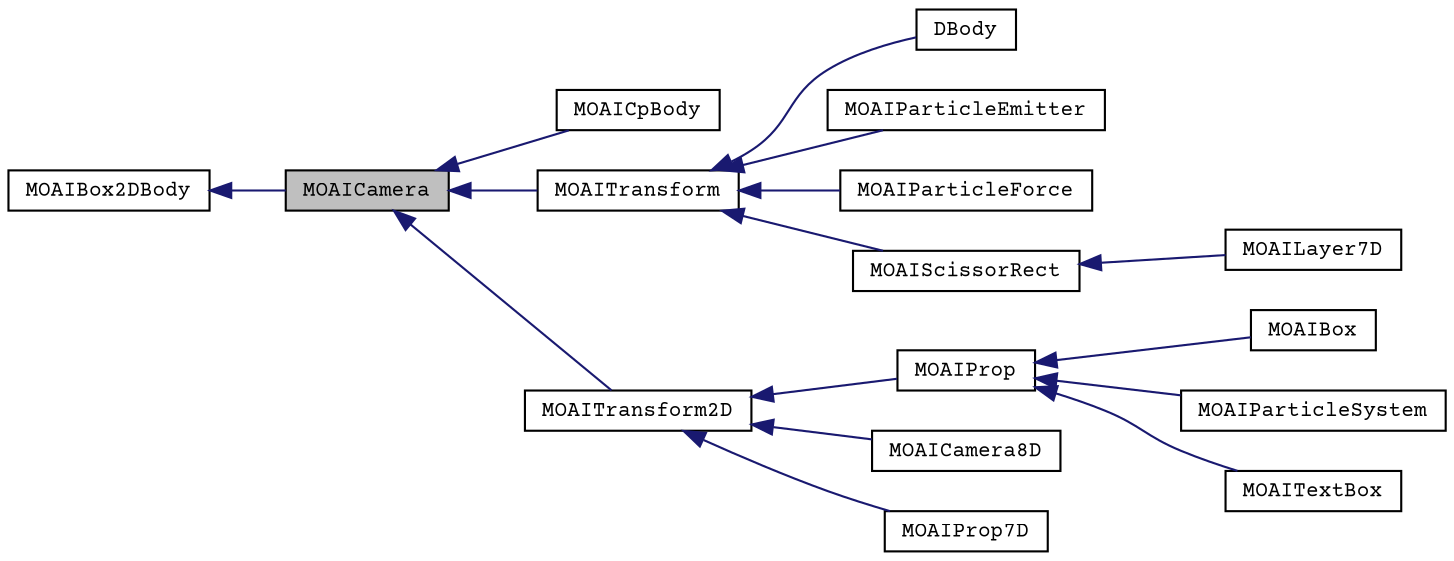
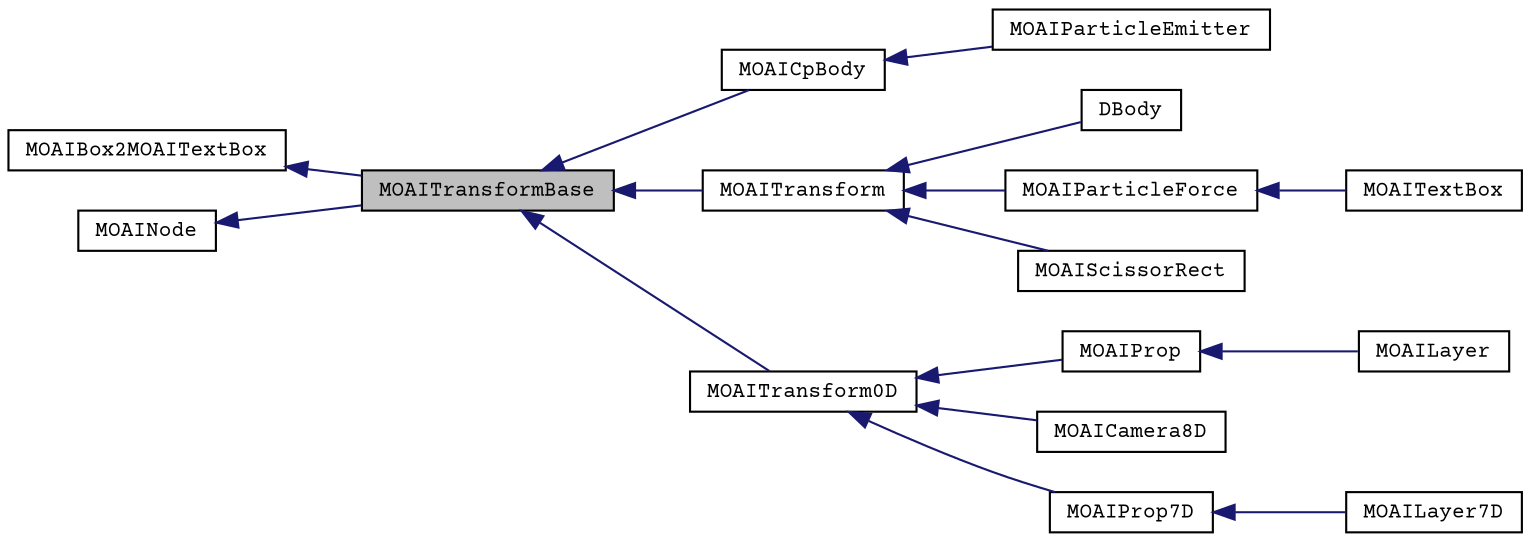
edge "MOAIParticleEmitter" -> "MOAITransform": now "MOAIParticleEmitter" -> "MOAICpBody"
node "MOAIBox2DBody": label "MOAIBox2DBody" -> "MOAIBox2MOAITextBox"
node "MOAICamera": label "MOAICamera" -> "MOAITransformBase"
node "MOAINode": added
edge "MOAILayer7D" -> "MOAIScissorRect": now "MOAILayer7D" -> "MOAIProp7D"
node "MOAIBox": label "MOAIBox" -> "MOAILayer"
node "MOAITransform2D": label "MOAITransform2D" -> "MOAITransform0D"
node "MOAIParticleSystem": removed
edge "MOAITextBox" -> "MOAIProp": now "MOAITextBox" -> "MOAIParticleForce"
